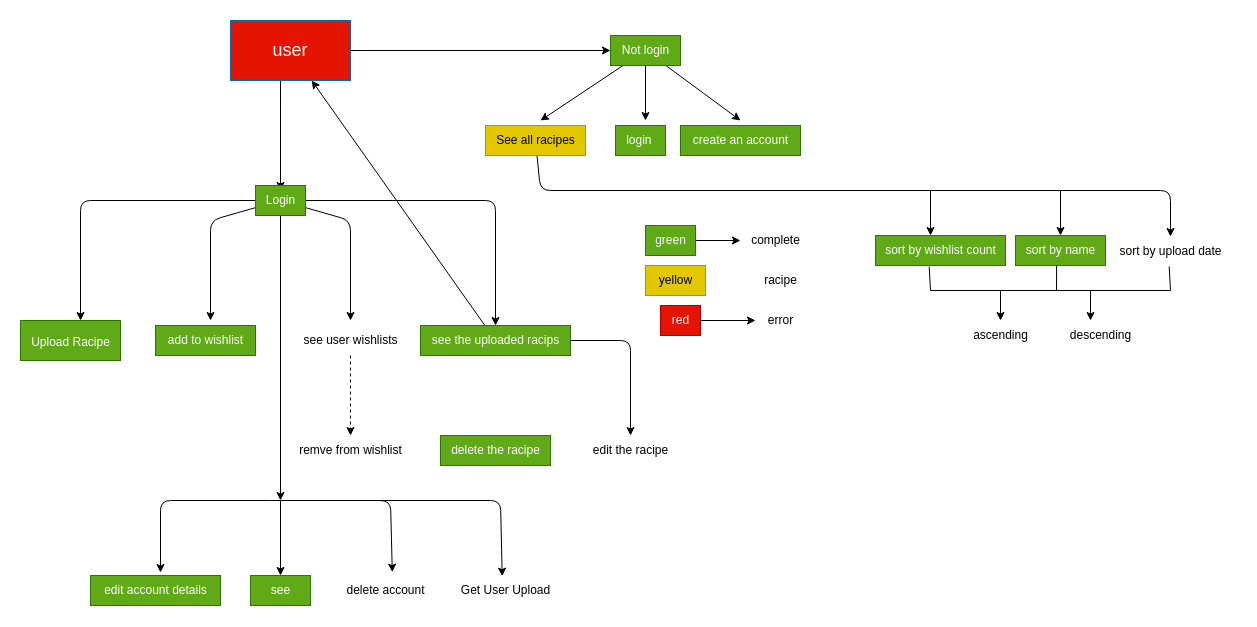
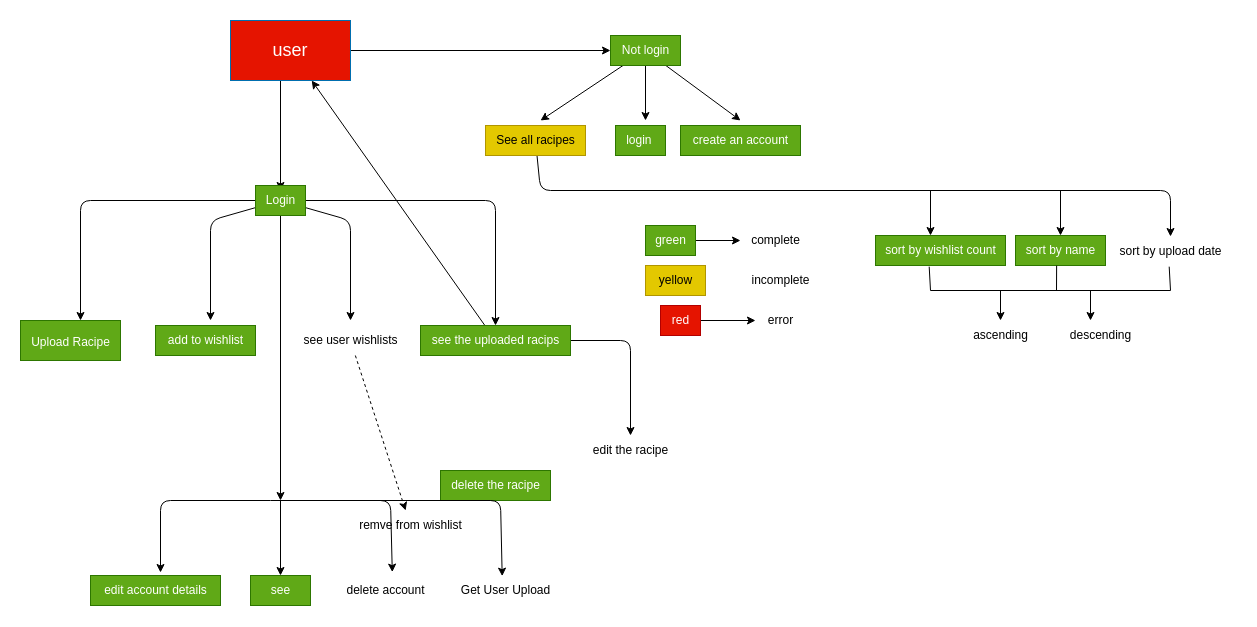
node "racipe": label "racipe" -> "incomplete"
node "remve from wishlist": moved (351, 451) -> (411, 526)
node "delete the racipe": moved (496, 451) -> (496, 486)
